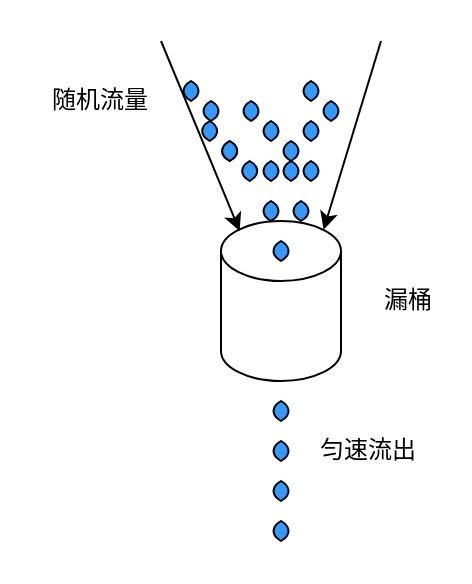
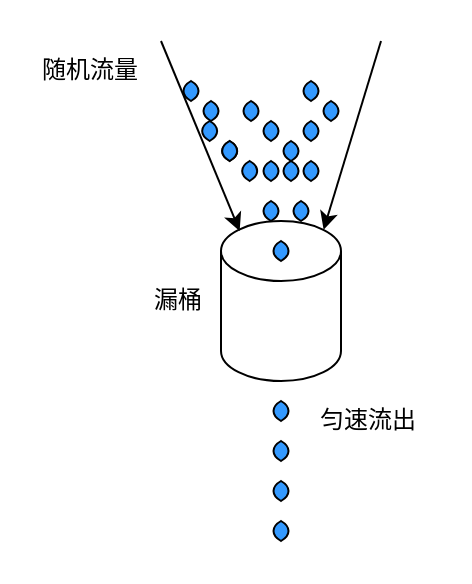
node "随机流量": moved (101, 101) -> (91, 71)
node "漏桶": moved (410, 301) -> (180, 301)
node "匀速流出": moved (369, 451) -> (369, 421)
